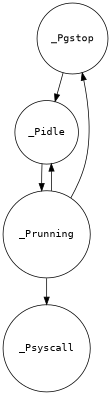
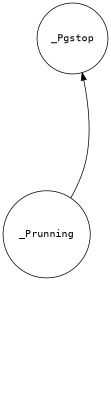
node "_Pidle": removed
node "_Psyscall": removed
